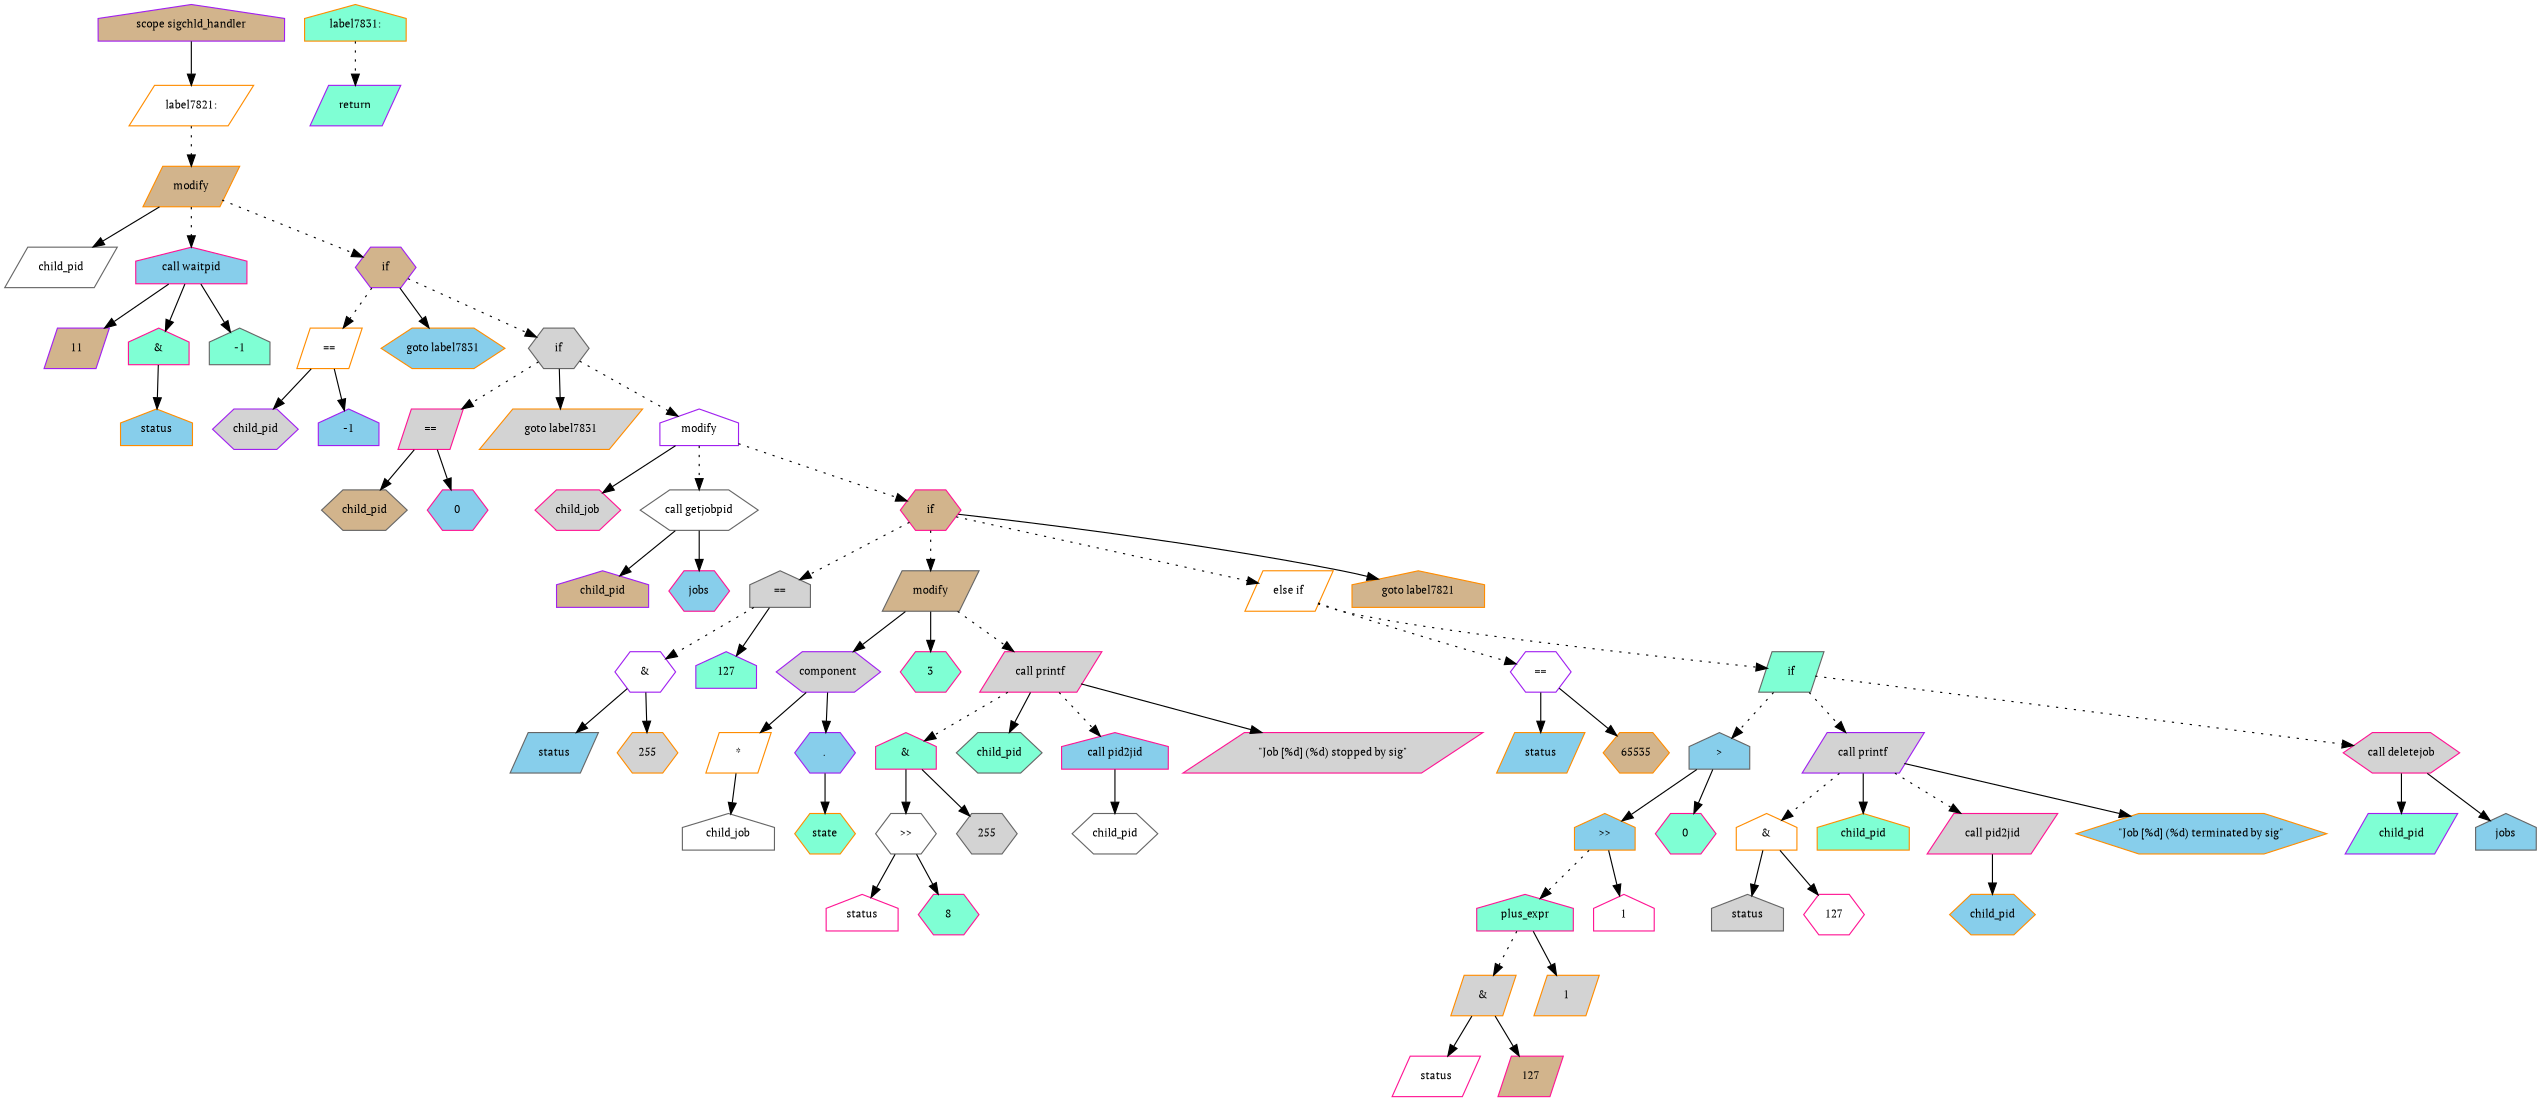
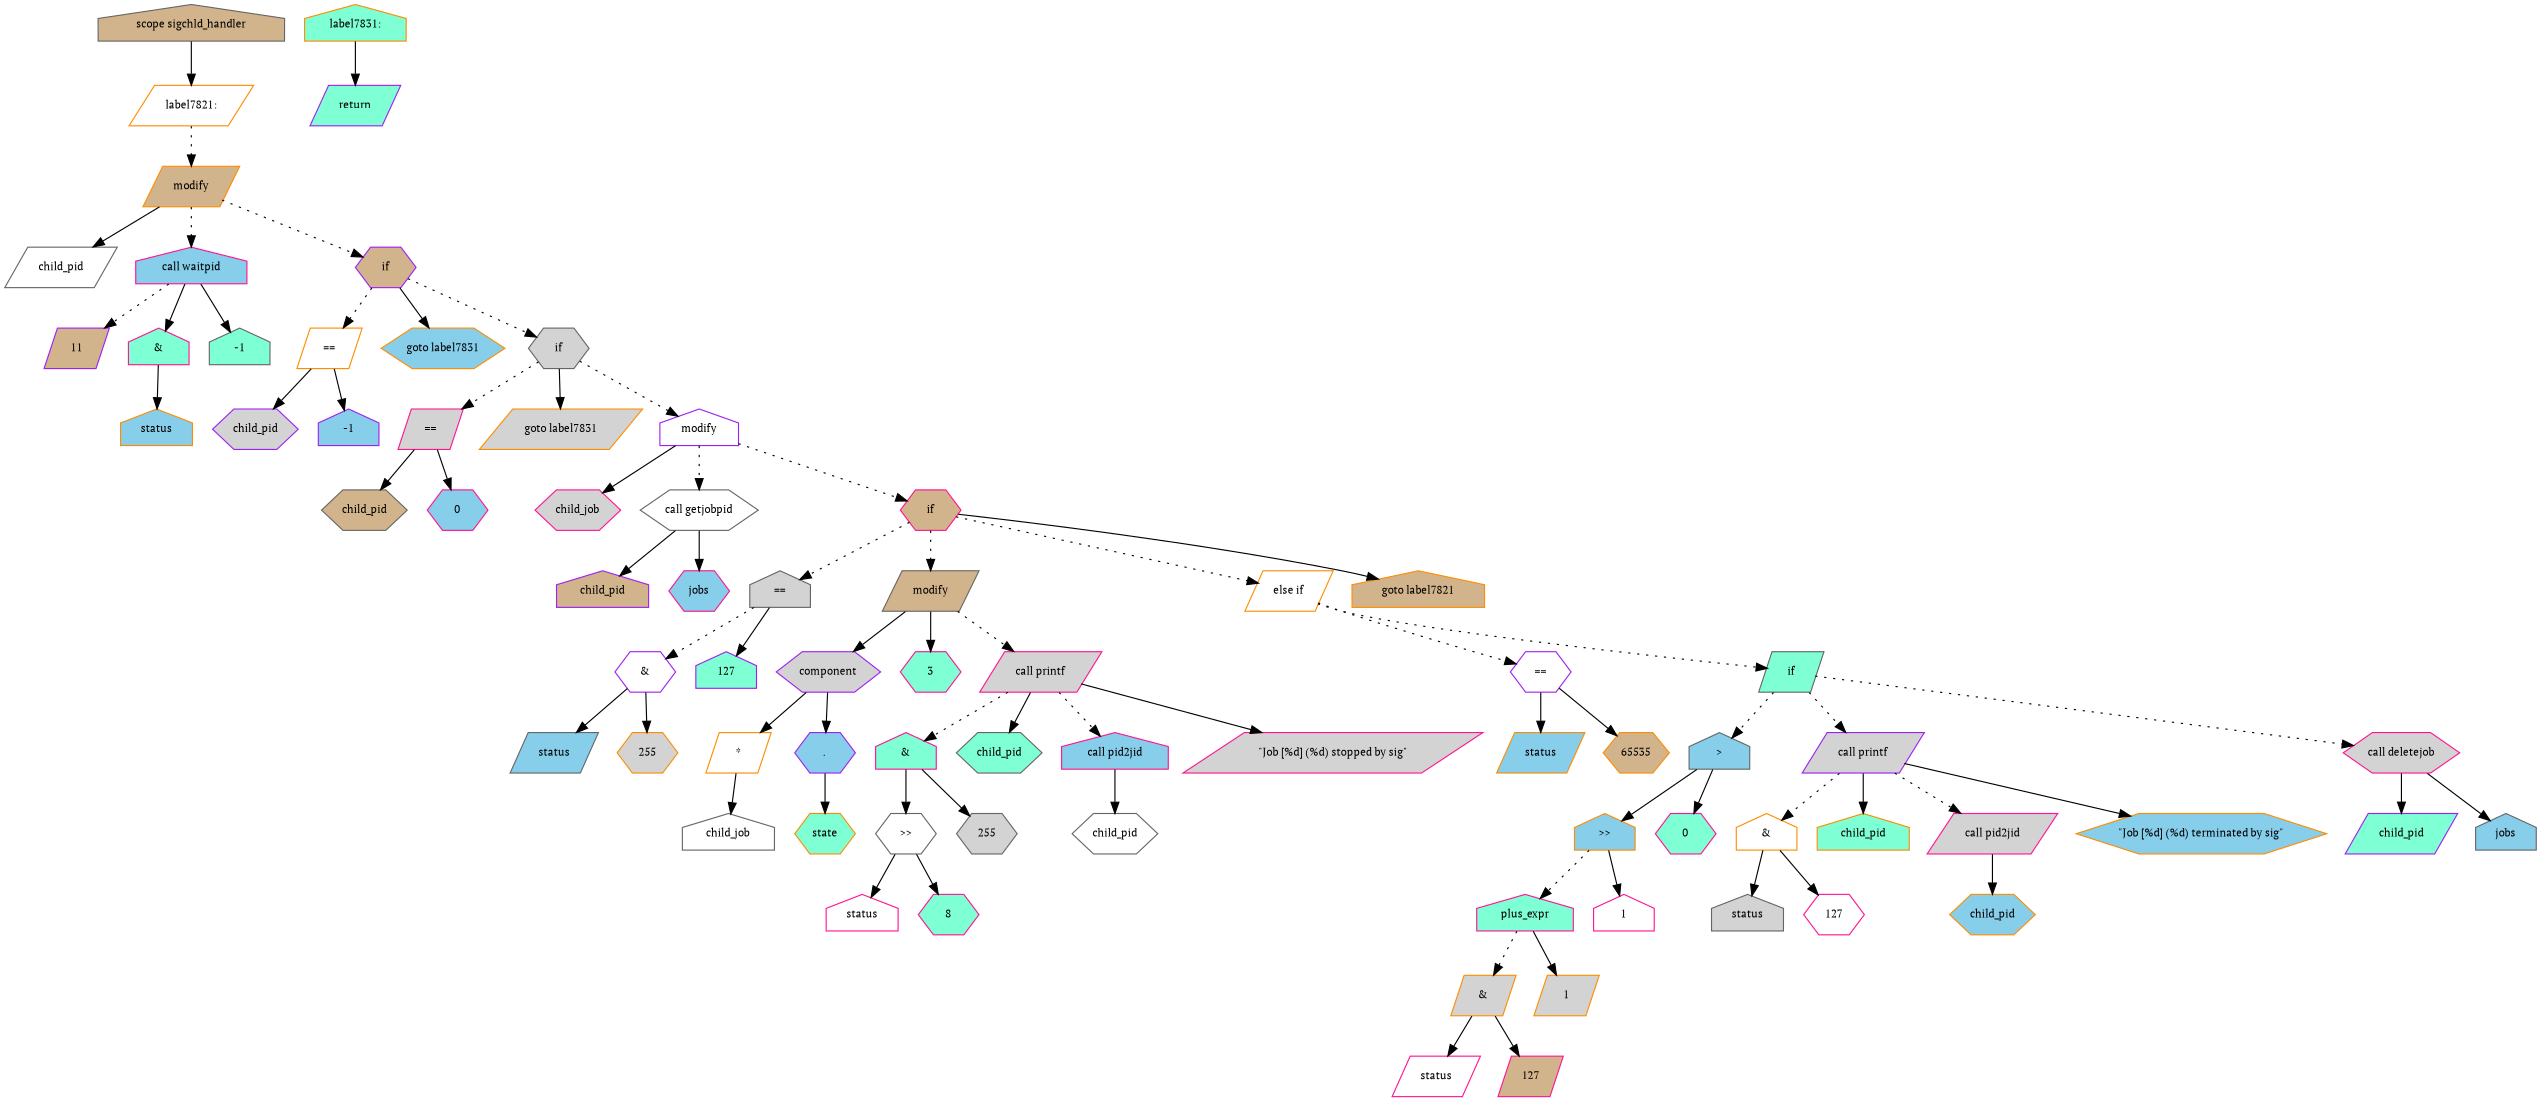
node "scope sigchld_handler": color purple -> gray40
edge "label7831:" -> "return": style dotted -> solid
edge "call waitpid" -> "11": style solid -> dotted
